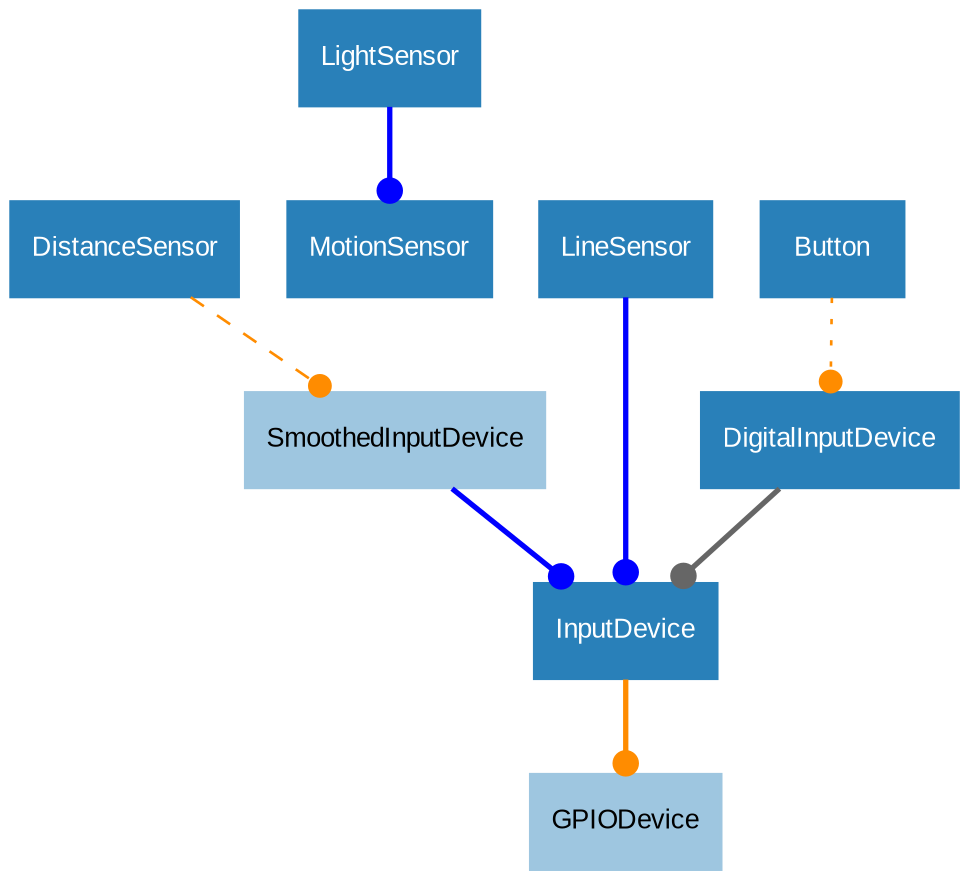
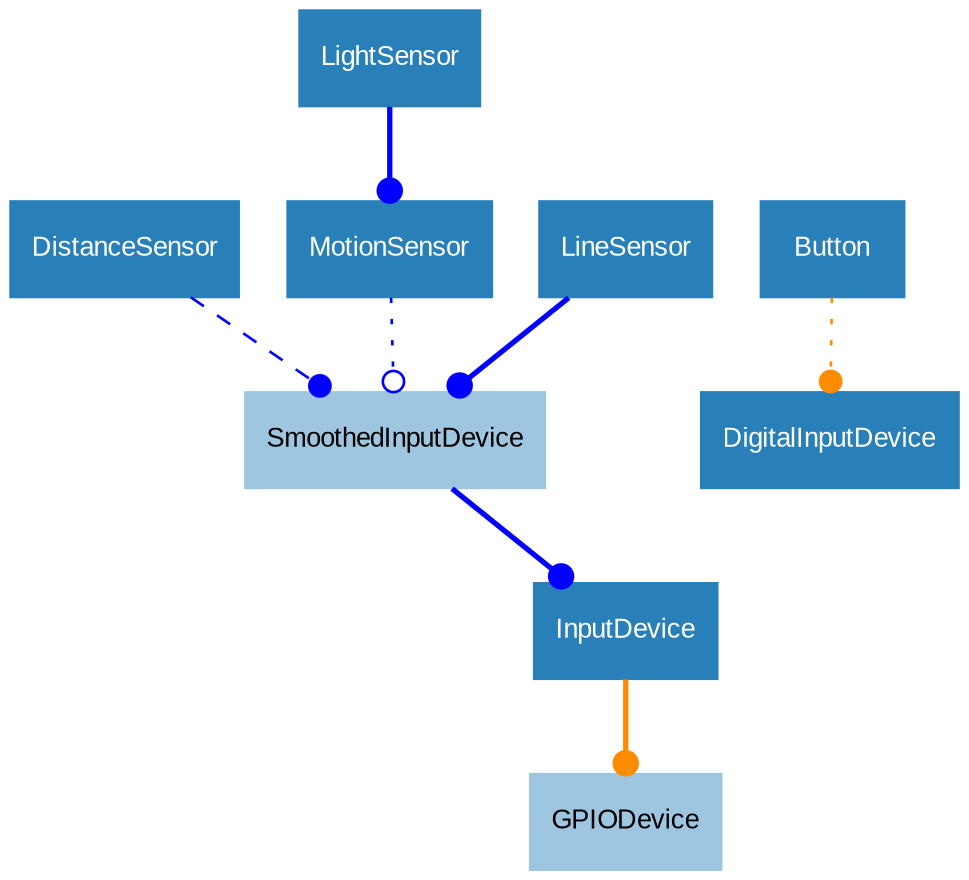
edge "MotionSensor" -> "SmoothedInputDevice": added
edge "DistanceSensor" -> "SmoothedInputDevice": color darkorange -> blue
edge "LineSensor" -> "InputDevice": now "LineSensor" -> "SmoothedInputDevice"
edge "DigitalInputDevice" -> "InputDevice": removed
